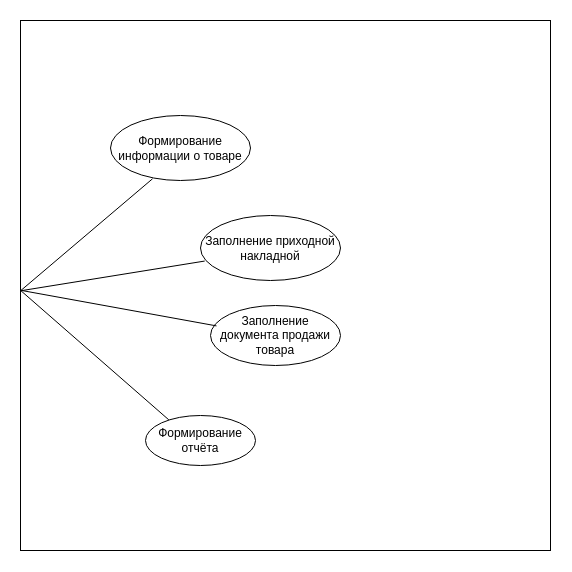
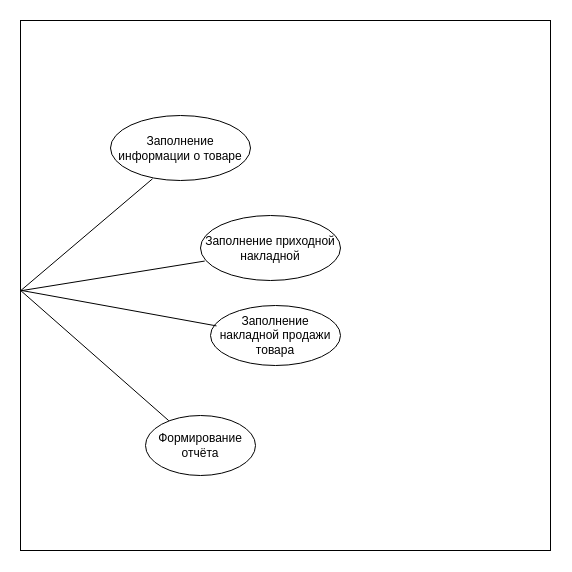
node "Формирование информации о товаре": label "Формирование информации о товаре" -> "Заполнение информации о товаре"
node "Заполнение документа продажи товара": label "Заполнение документа продажи товара" -> "Заполнение накладной продажи товара"
node "Формирование отчёта": size 110x50 -> 110x60
